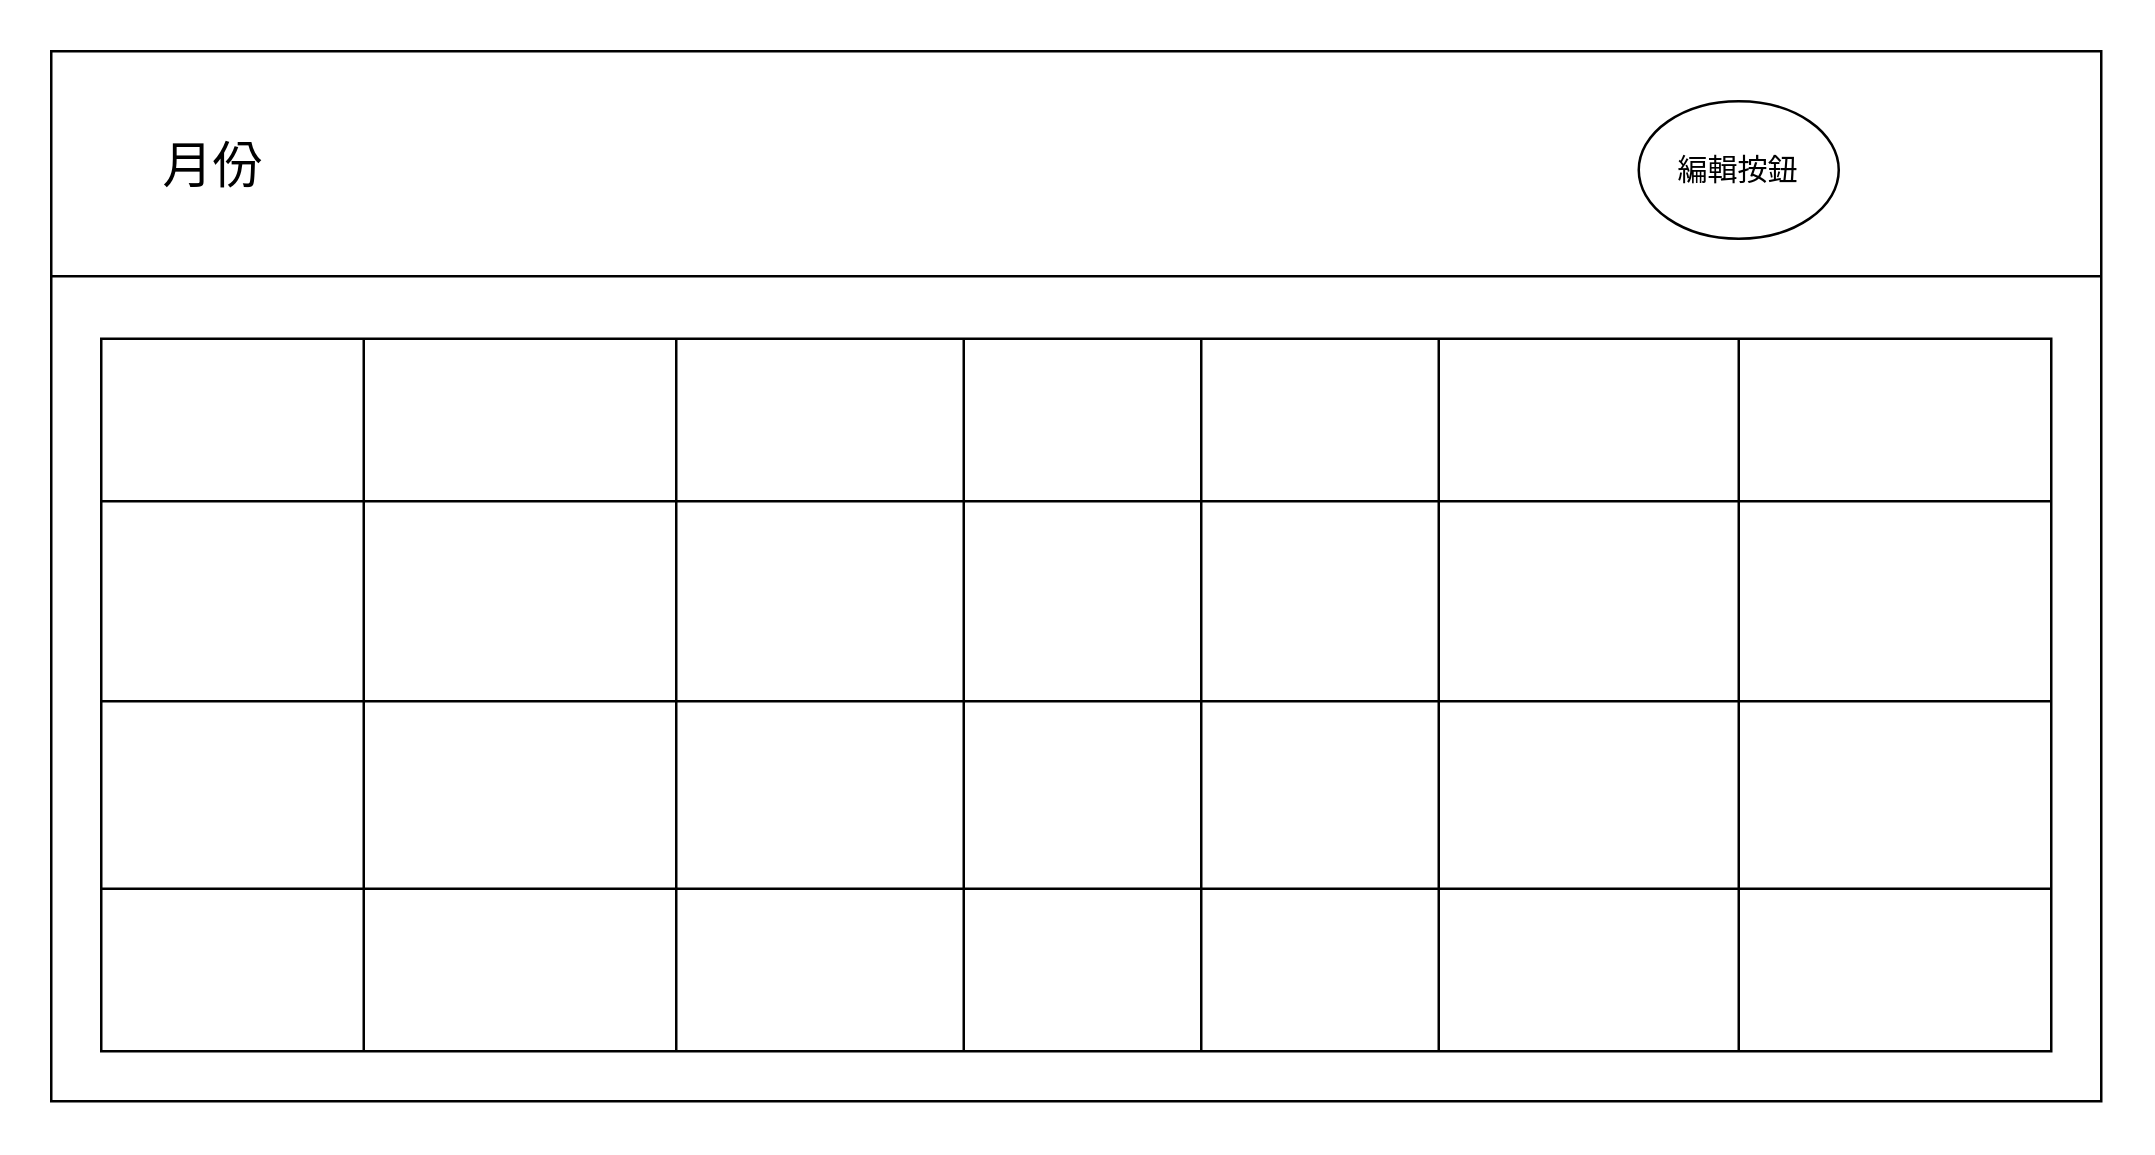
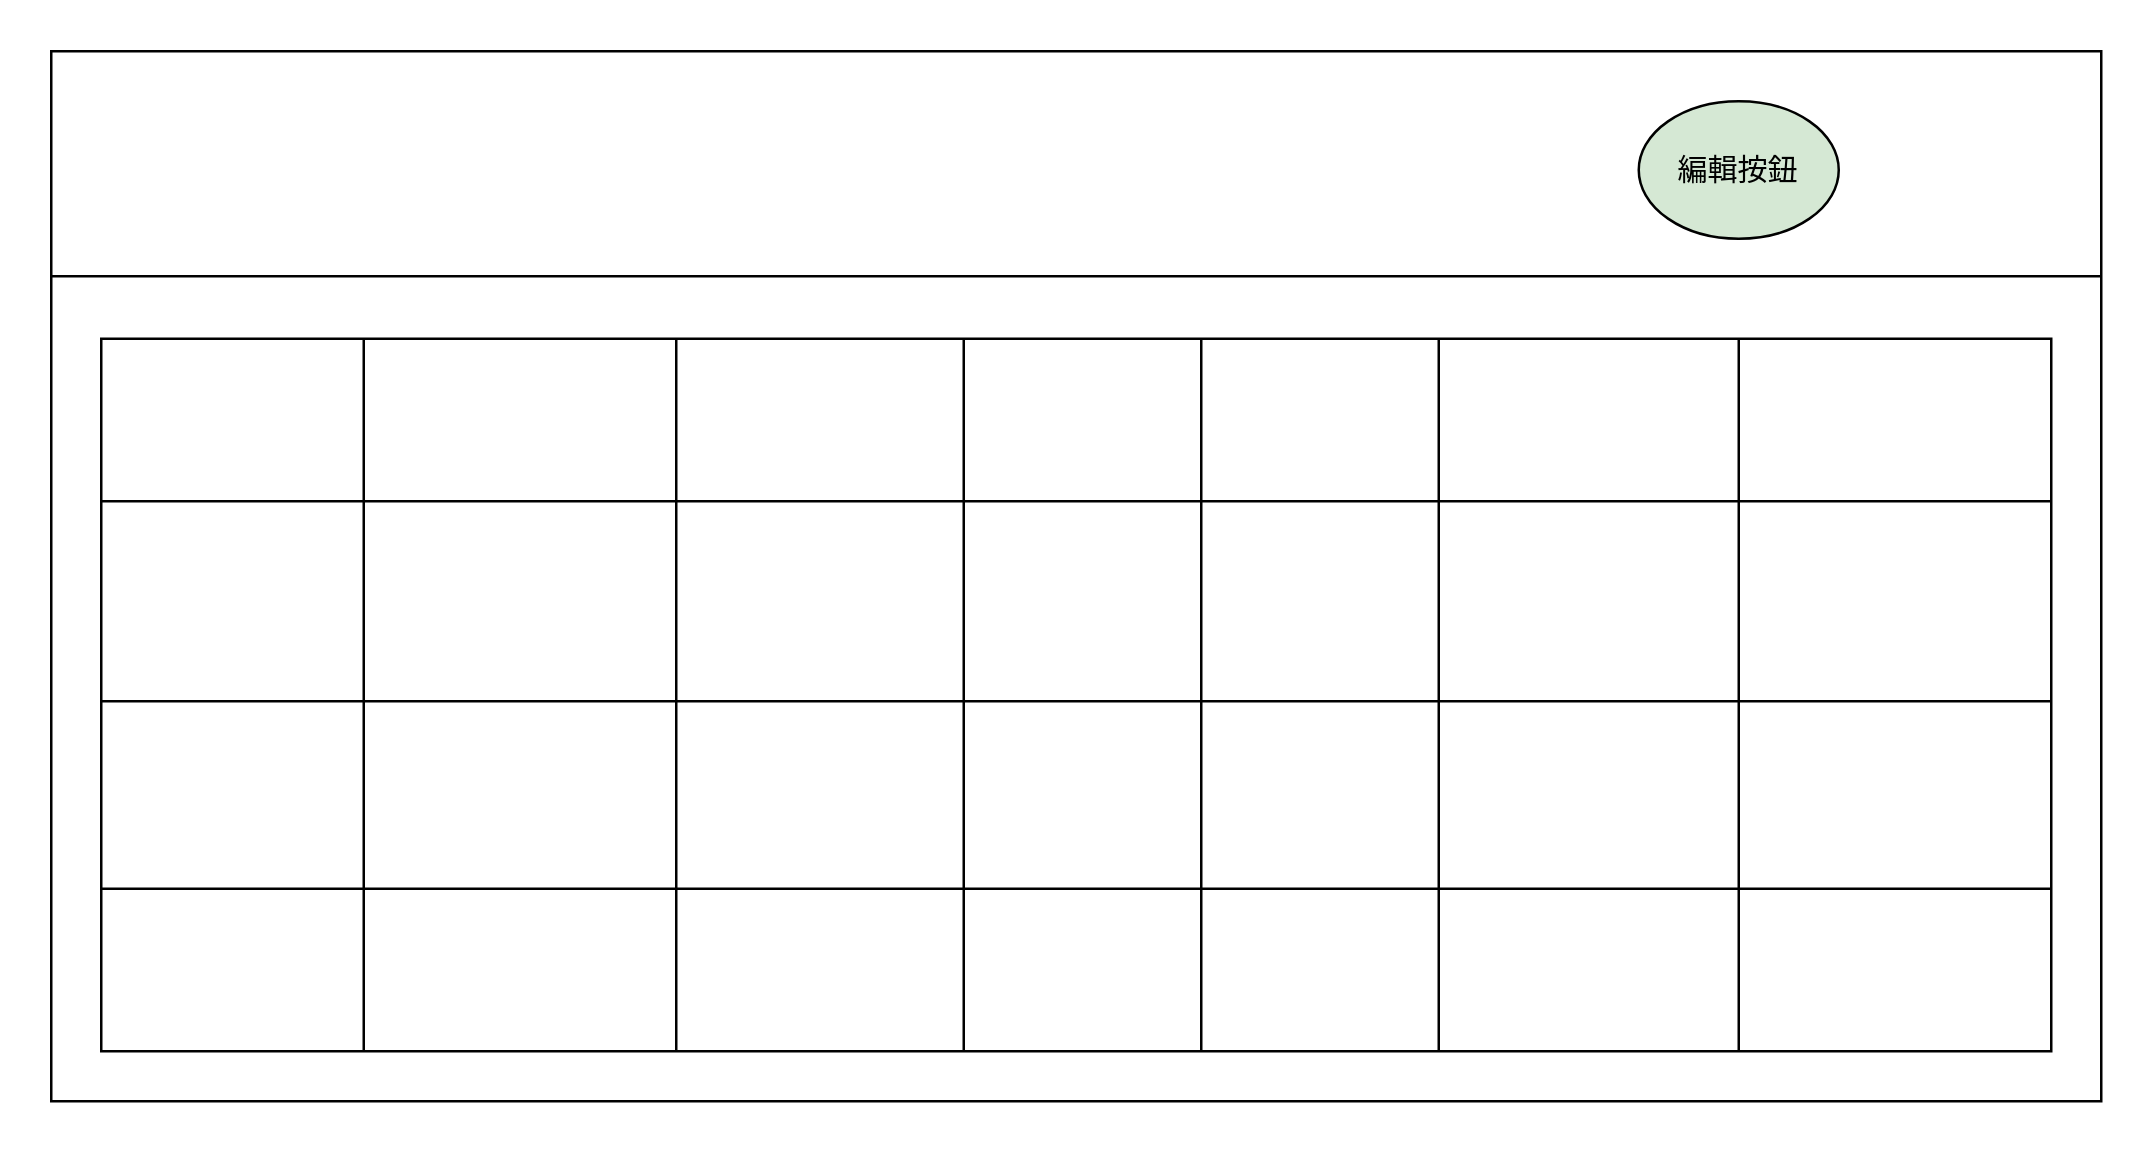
node "月份": removed
node "編輯按鈕": fillcolor #ffffff -> #d5e8d4
